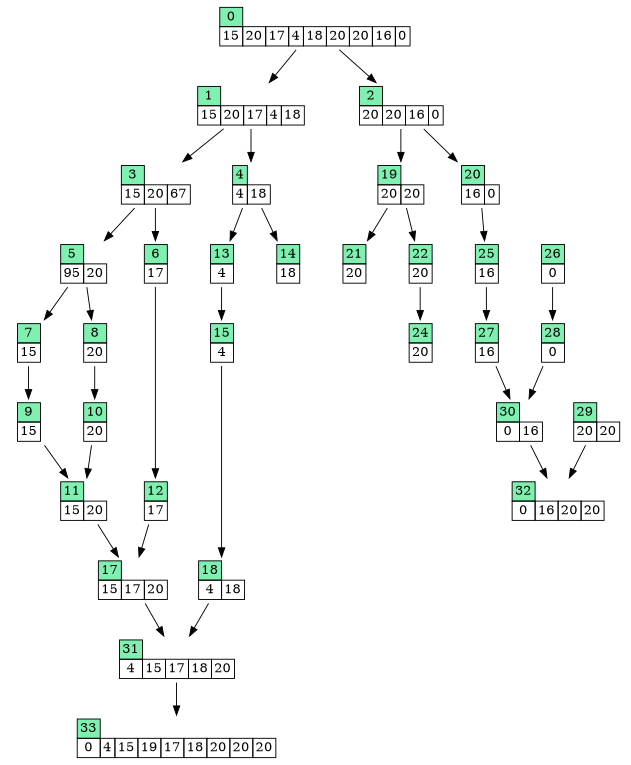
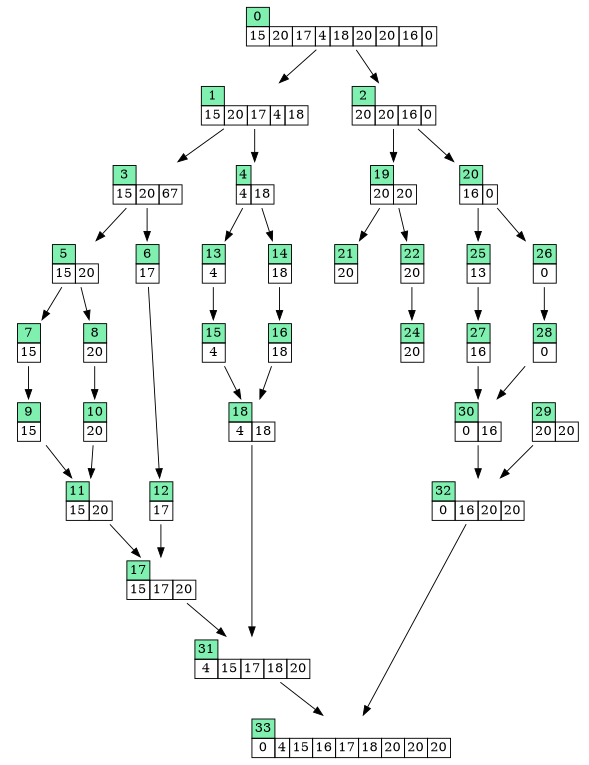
edge "20" -> "26": added
node "5": text "95" -> "15"
node "25": text "16" -> "13"
node "16": added
edge "32" -> "33": added
node "33": text "19" -> "16"
